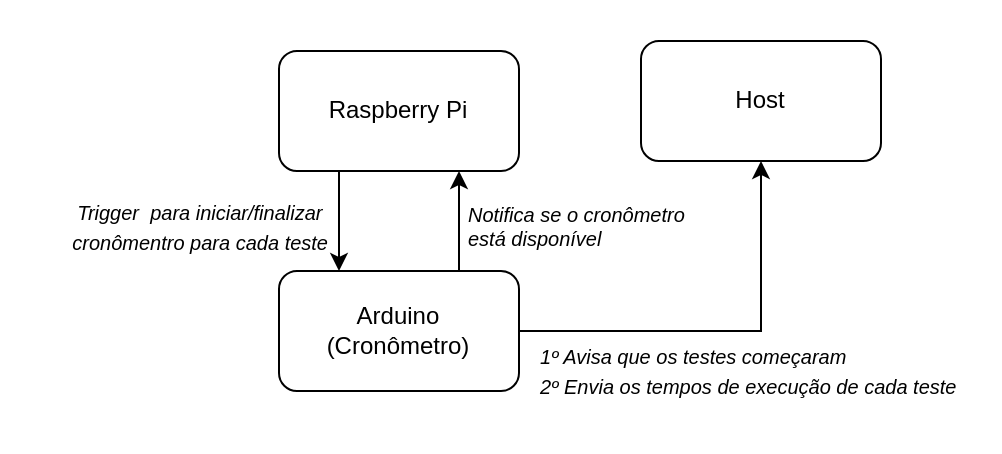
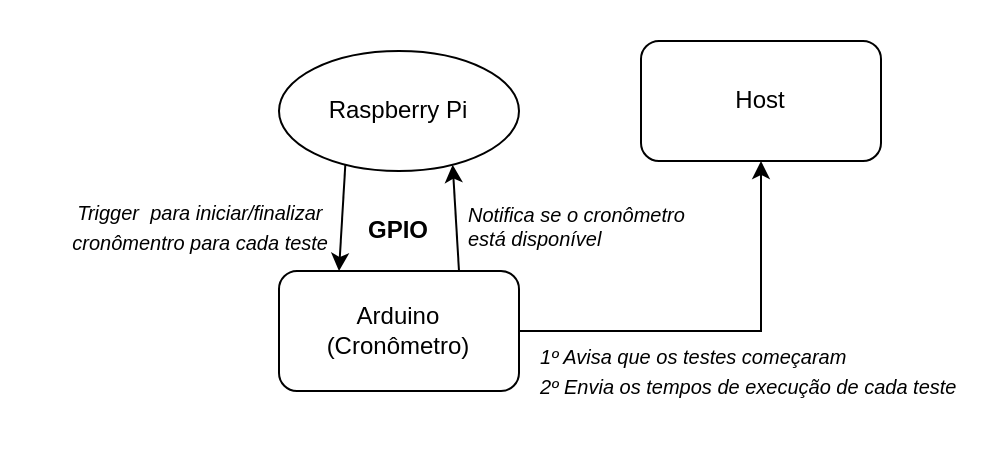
node "Raspberry Pi": shape rounded rectangle -> ellipse
node "GPIO": added
